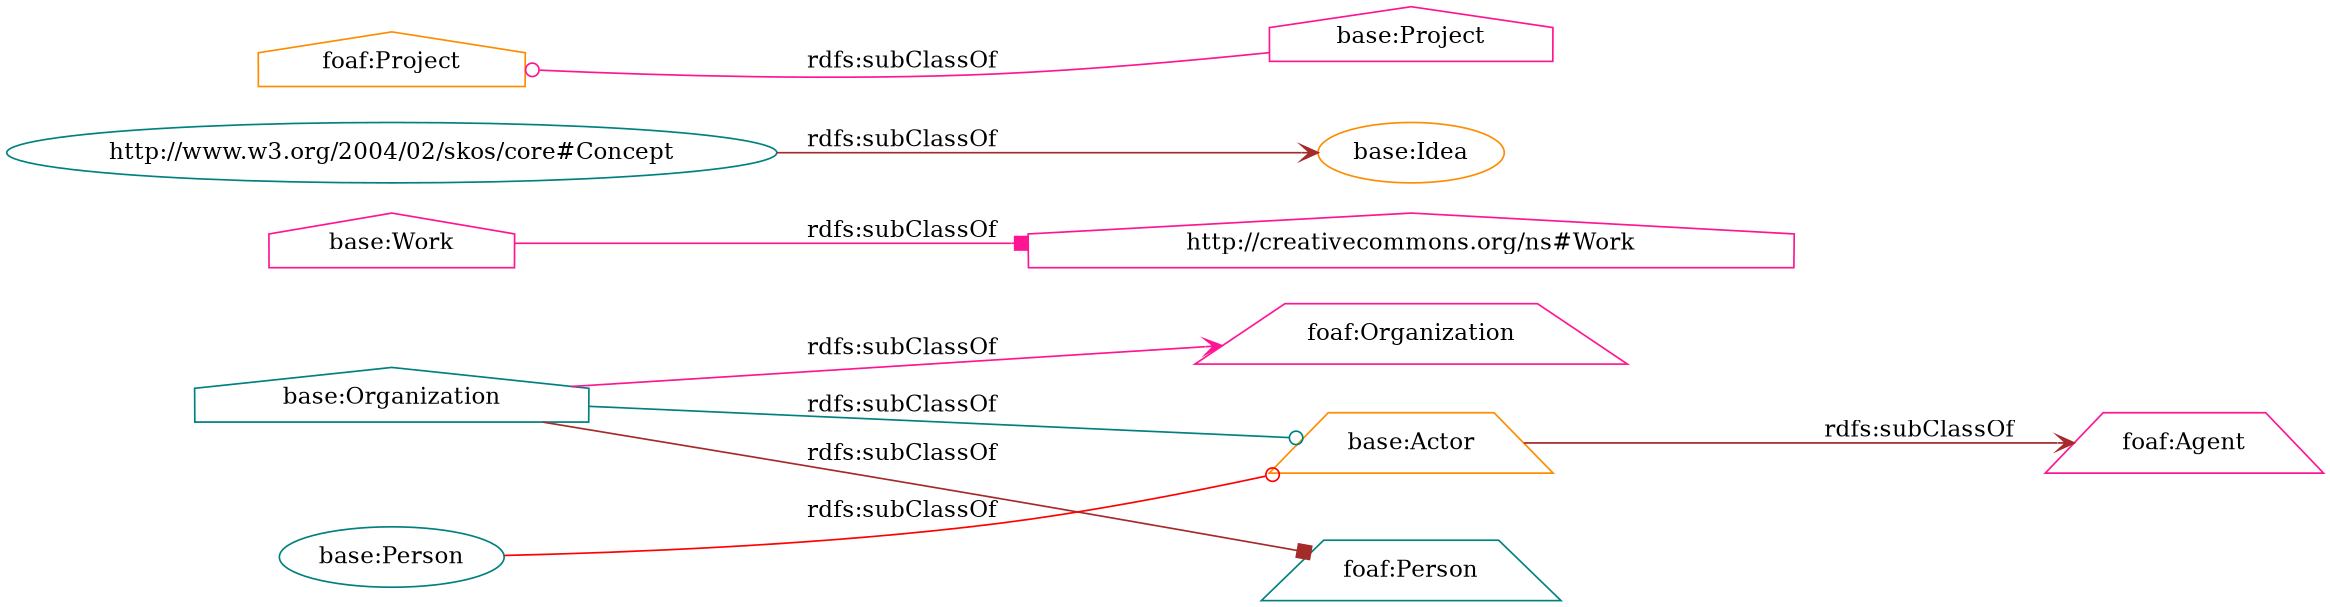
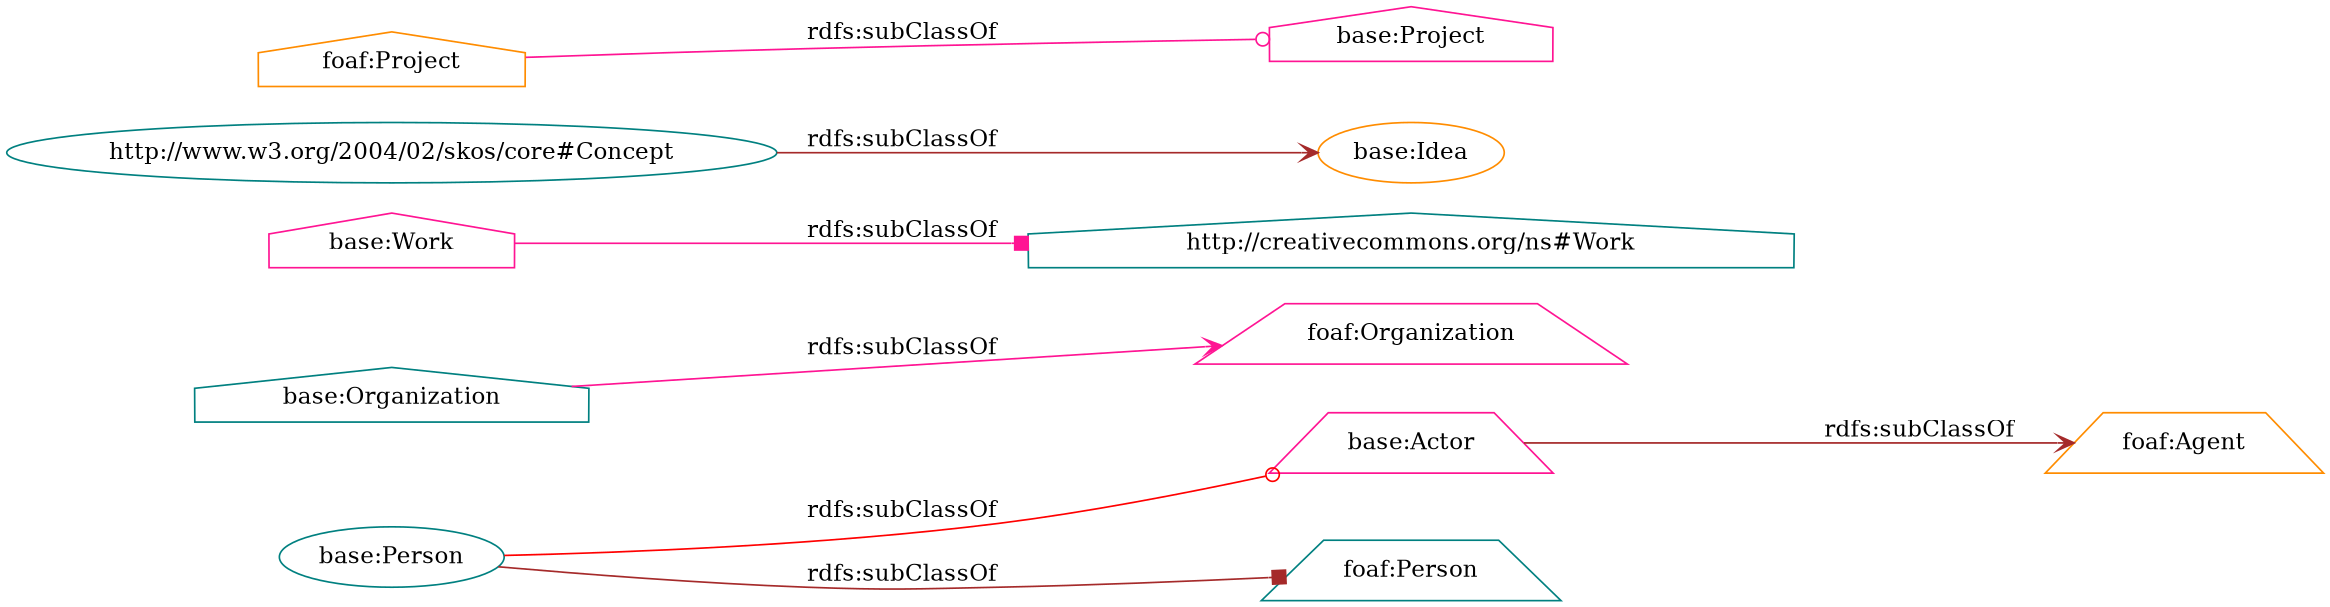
edge "base:Project" -> "foaf:Project": reversed
node "http://creativecommons.org/ns#Work": color deeppink -> teal
edge "base:Organization" -> "base:Actor": removed, label "rdfs:subClassOf"
node "base:Actor": color darkorange -> deeppink
node "foaf:Agent": color deeppink -> darkorange
edge "base:Organization" -> "foaf:Person": now "base:Person" -> "foaf:Person"
